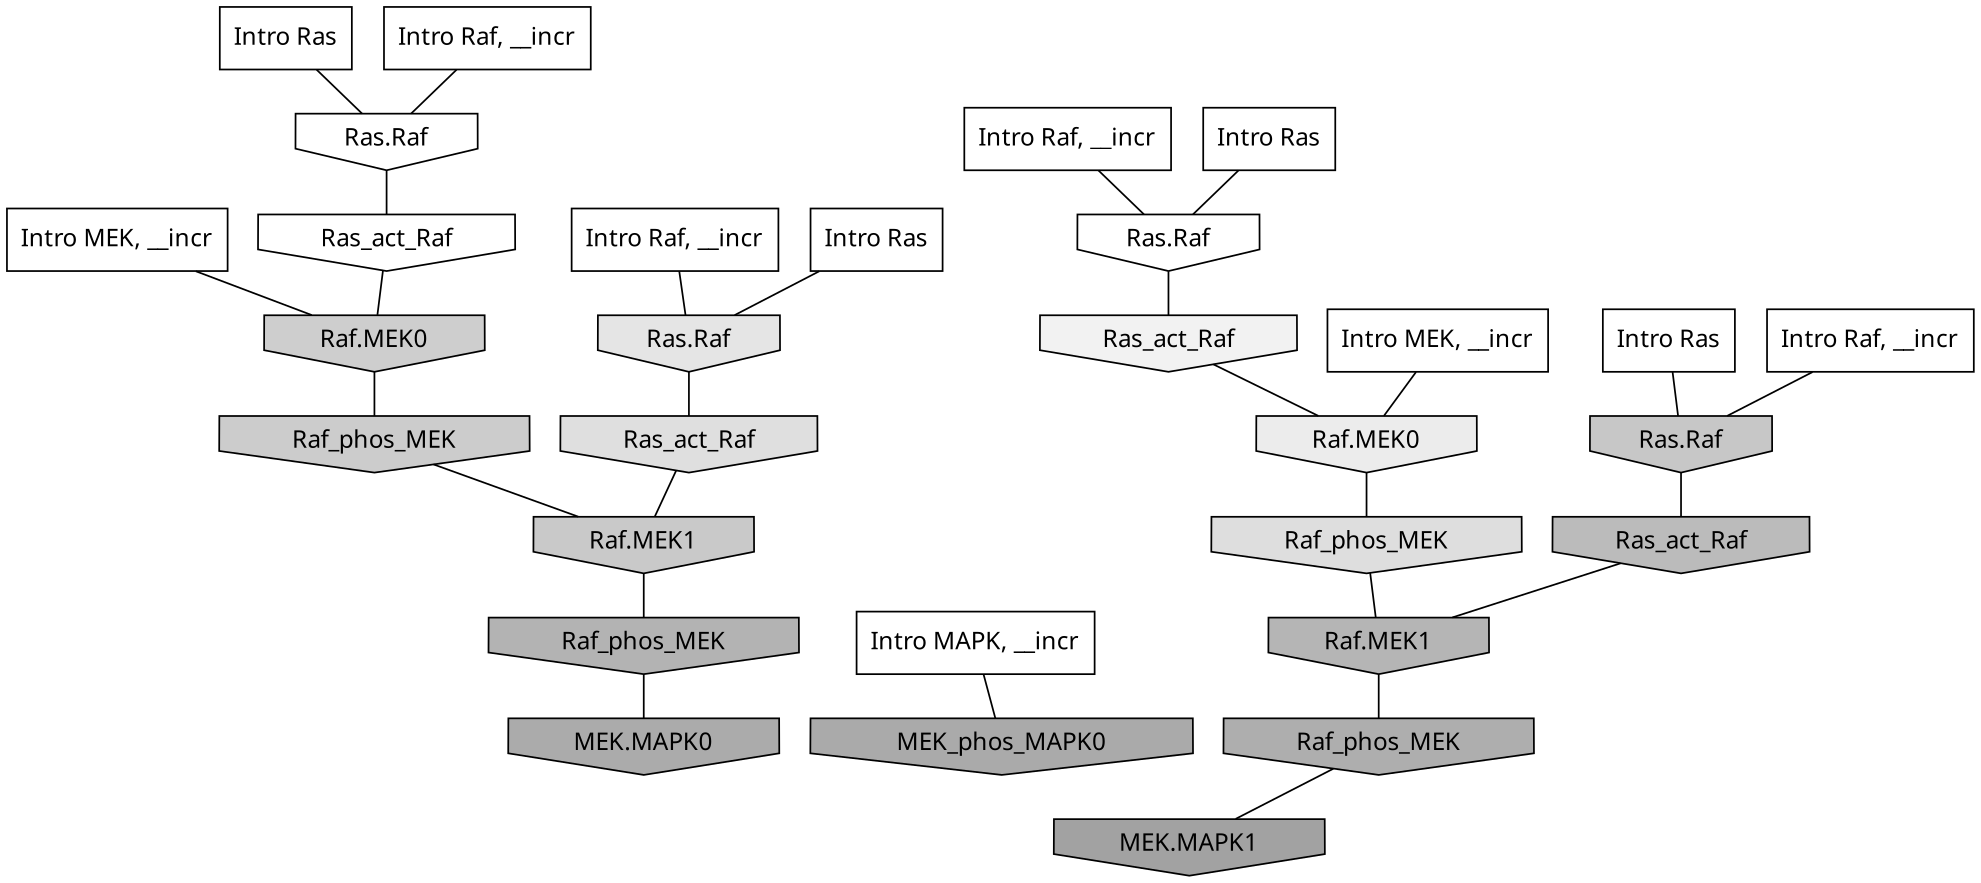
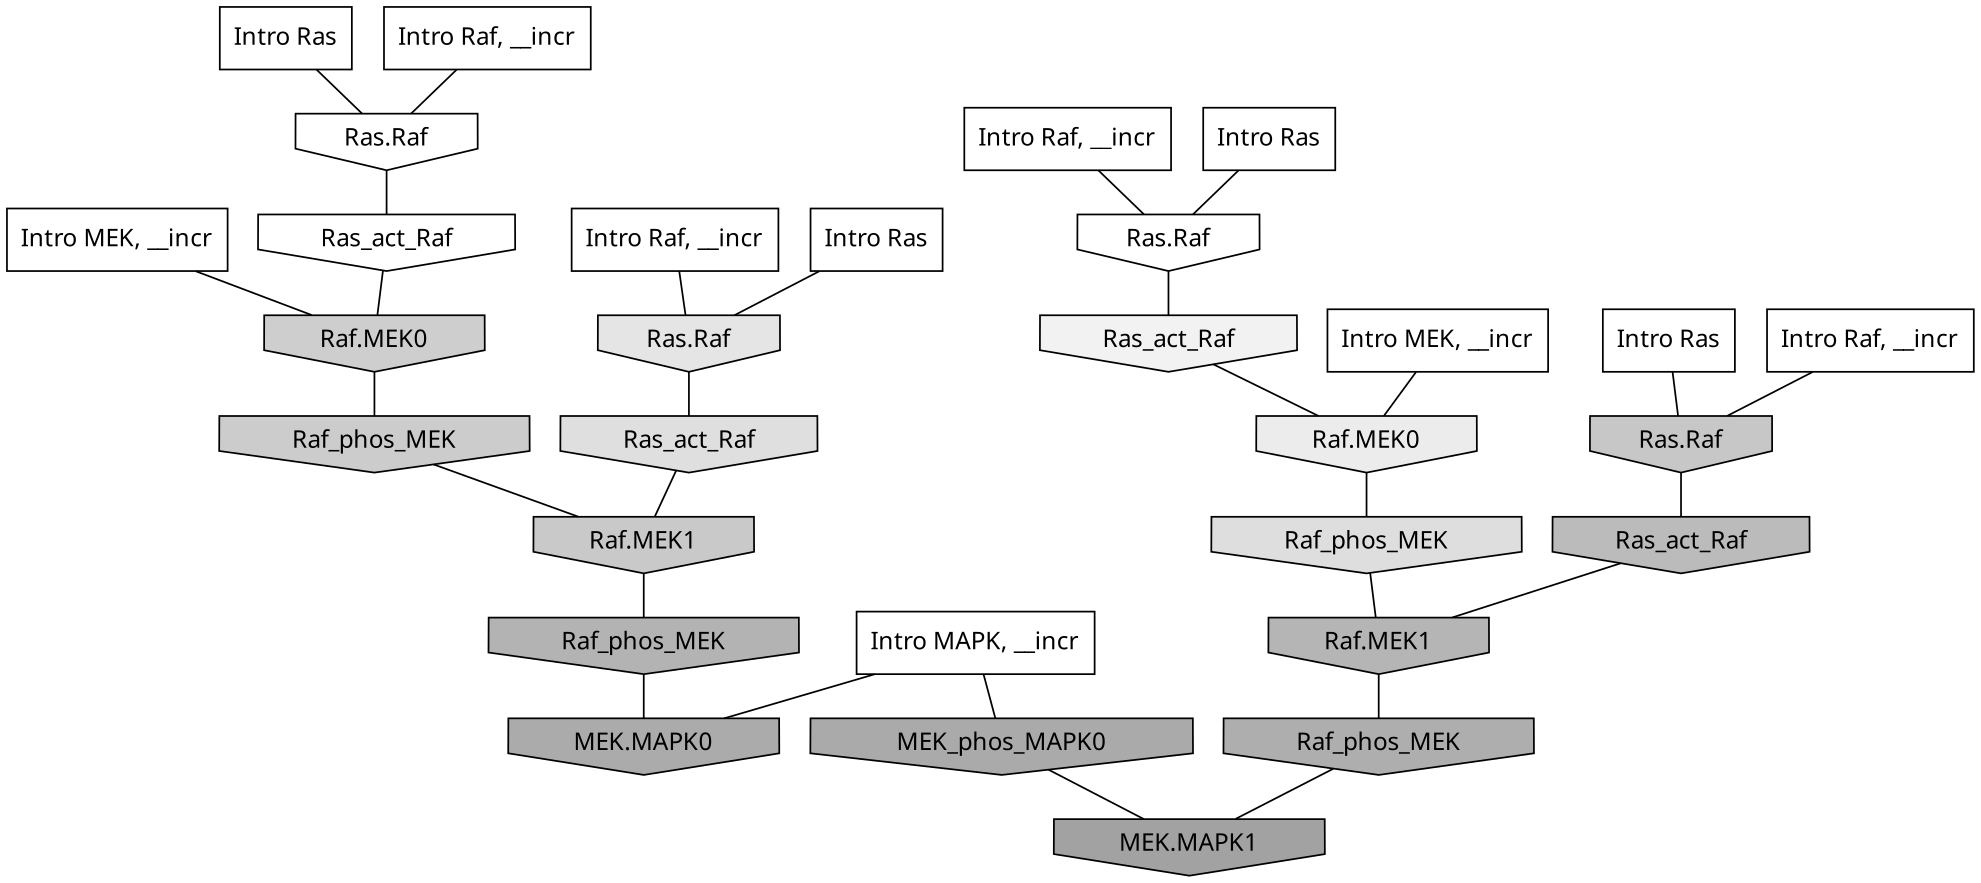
edge "Intro MAPK, __incr" -- "MEK.MAPK0": added
edge "MEK_phos_MAPK0" -- "MEK.MAPK1": added
